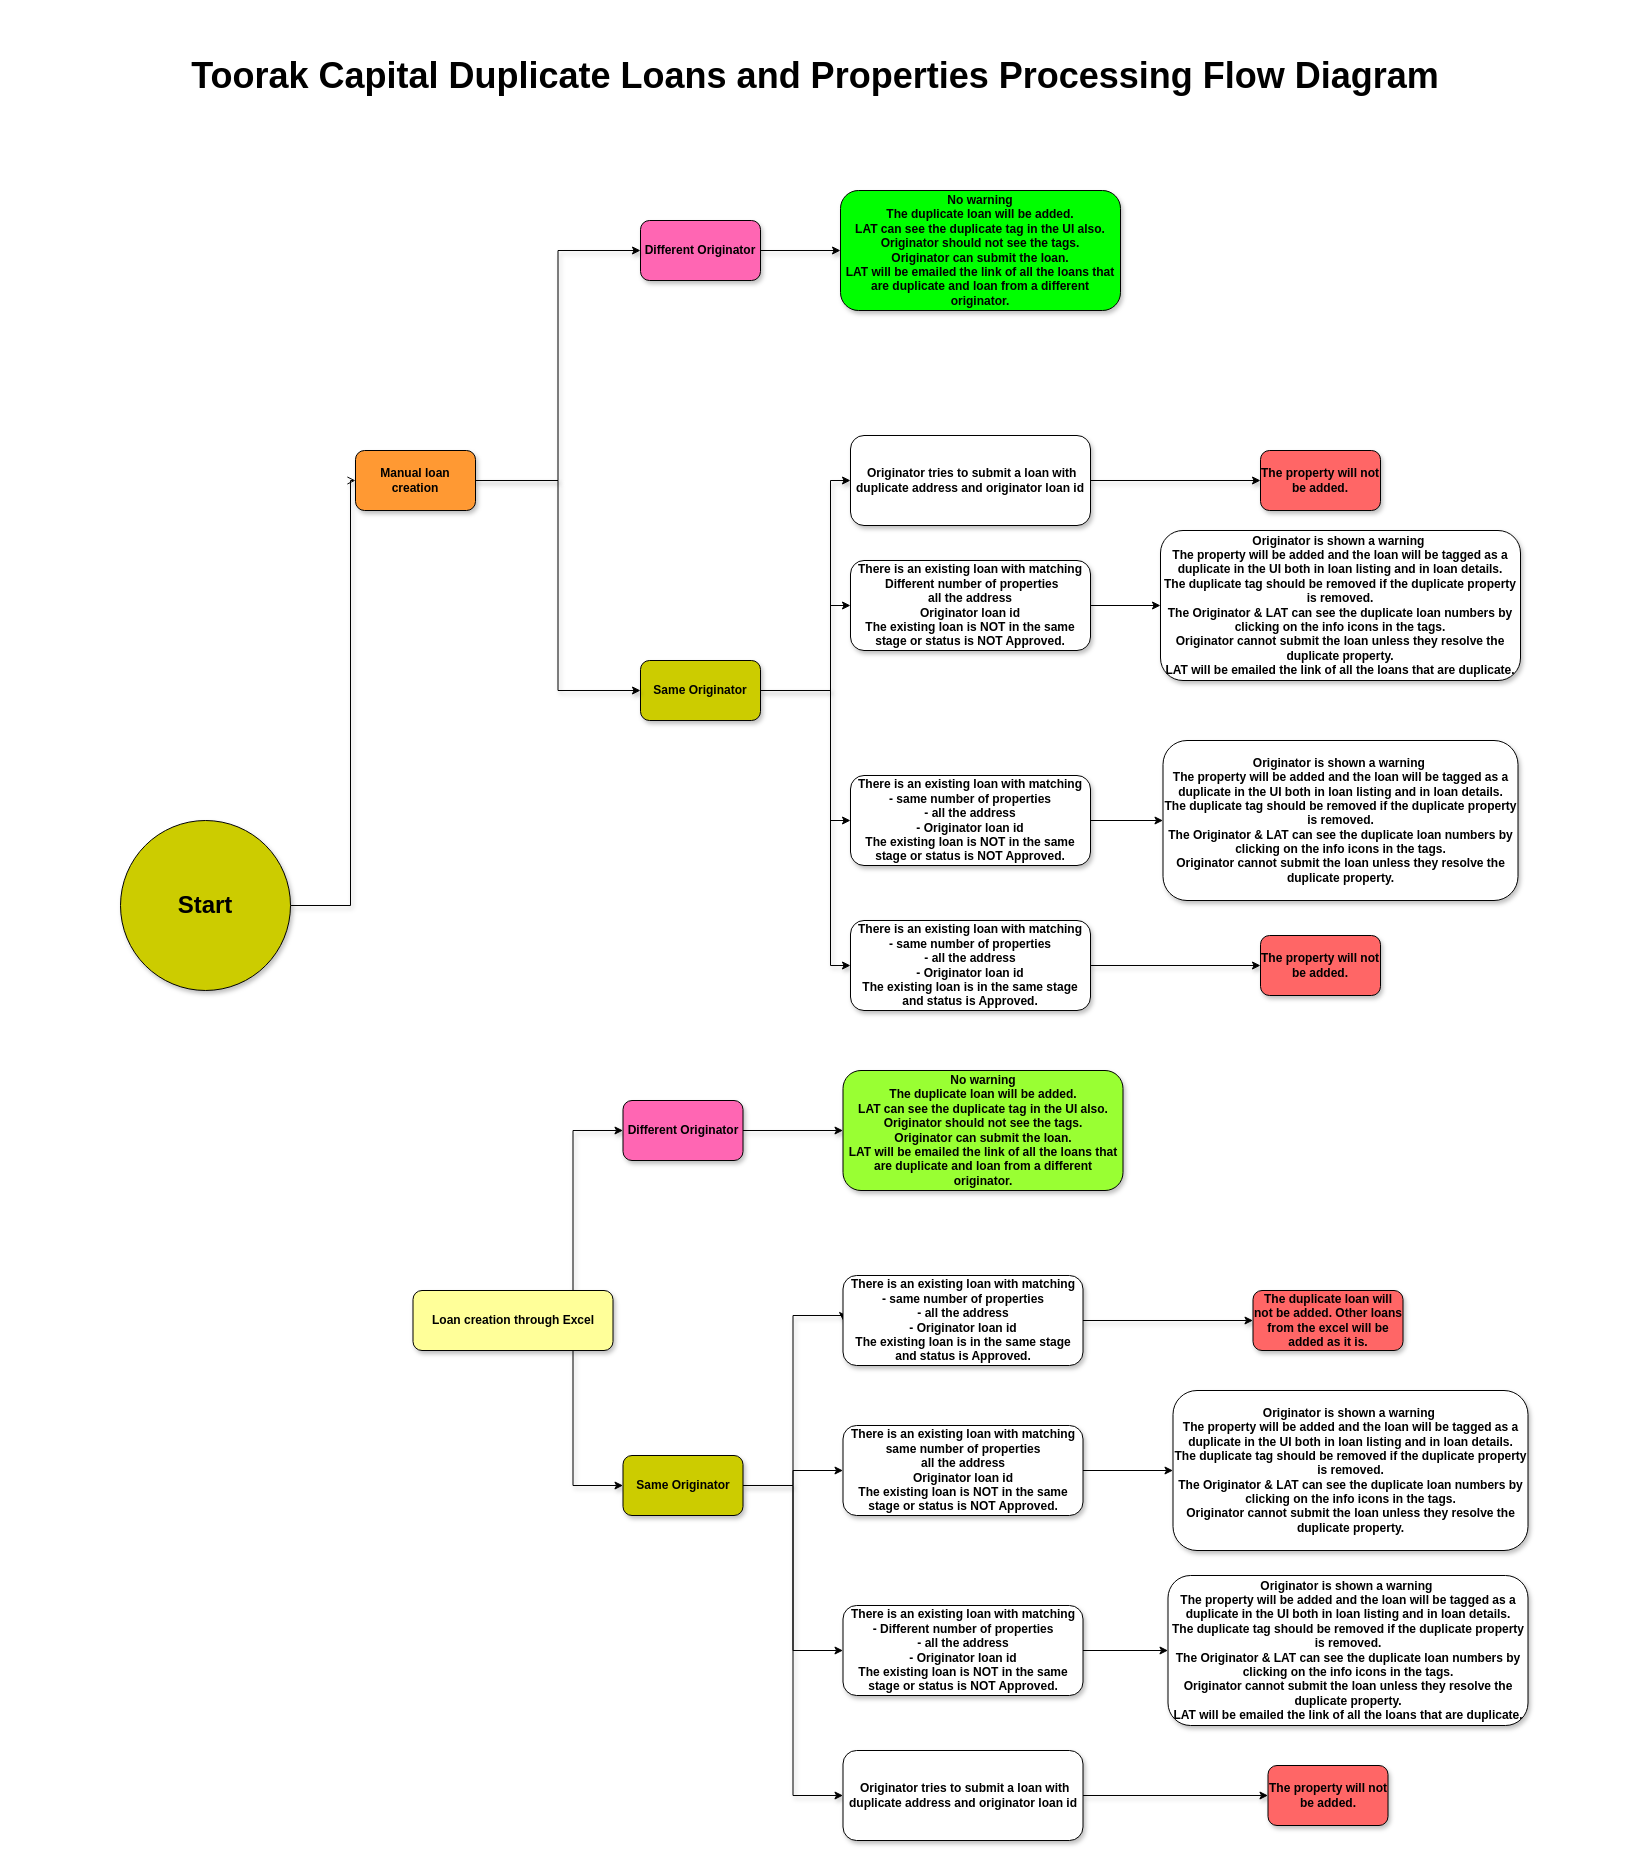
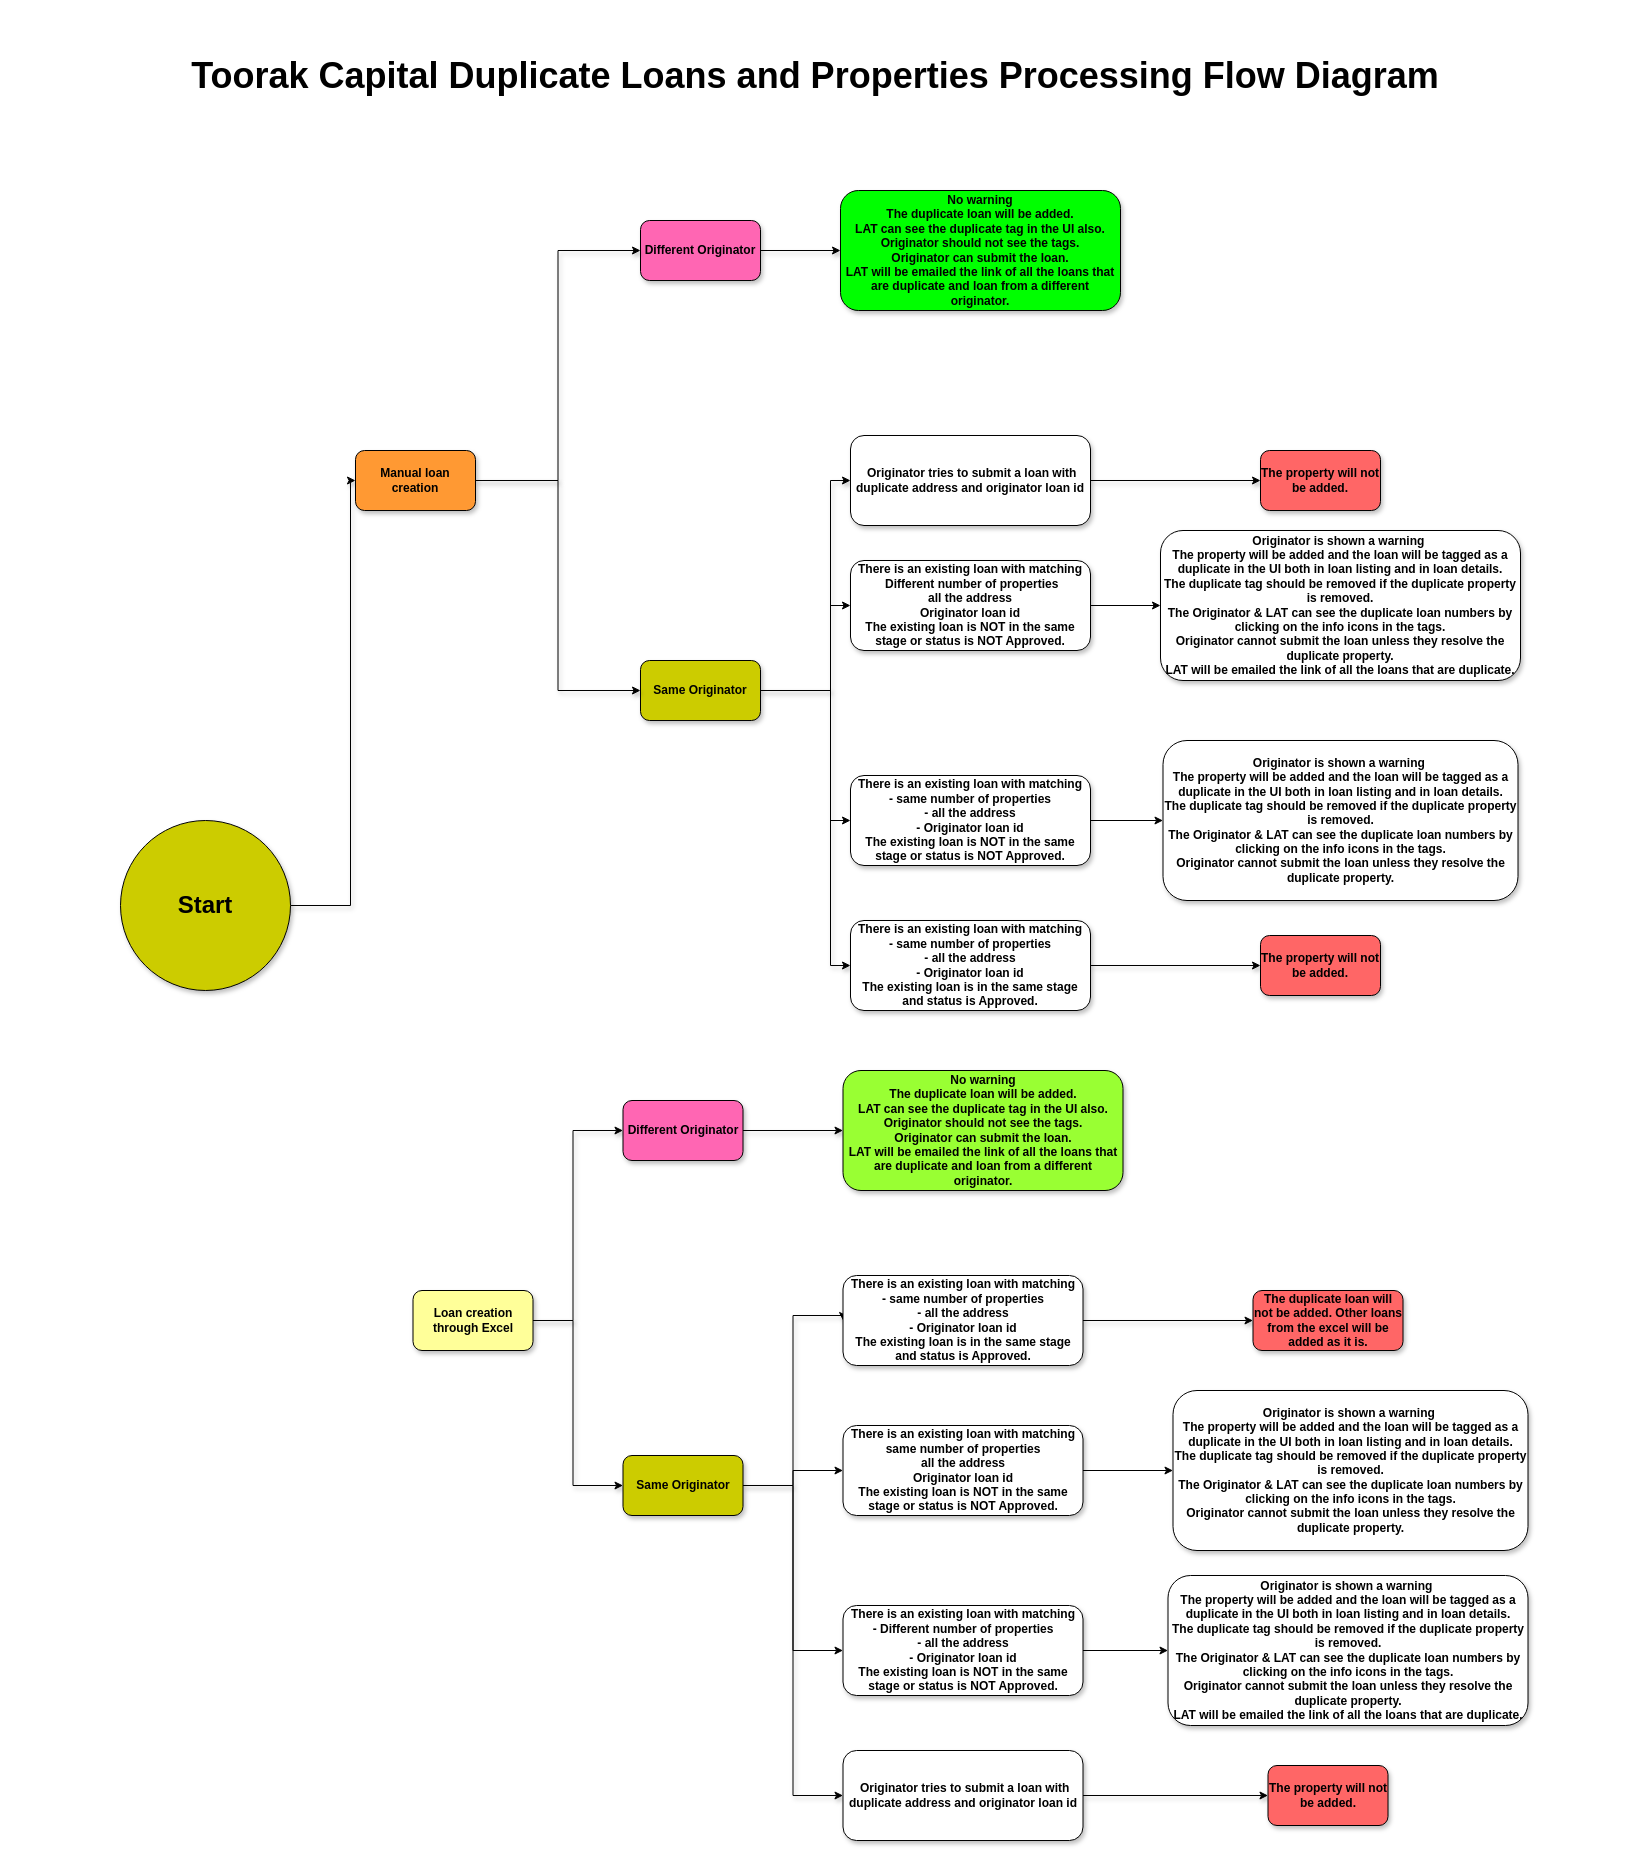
edge "Start" -> "Manual loan creation": arrowhead open -> classic
node "Loan creation through Excel": size 200x60 -> 120x60
